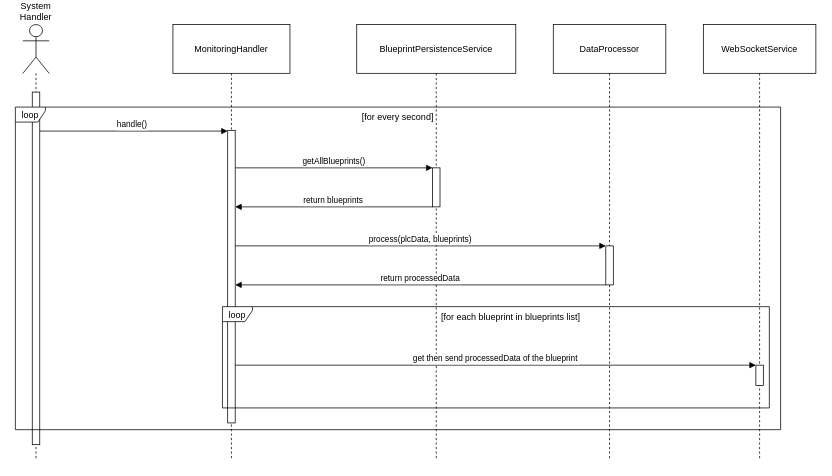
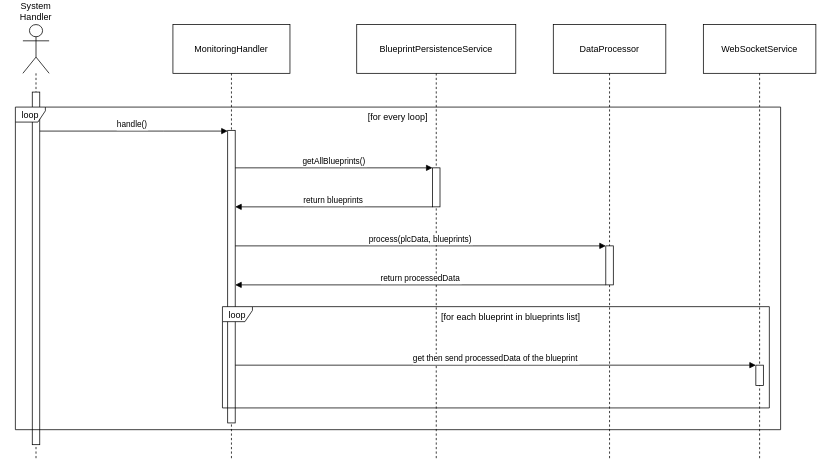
node "[for every second]": label "[for every second]" -> "[for every loop]"
